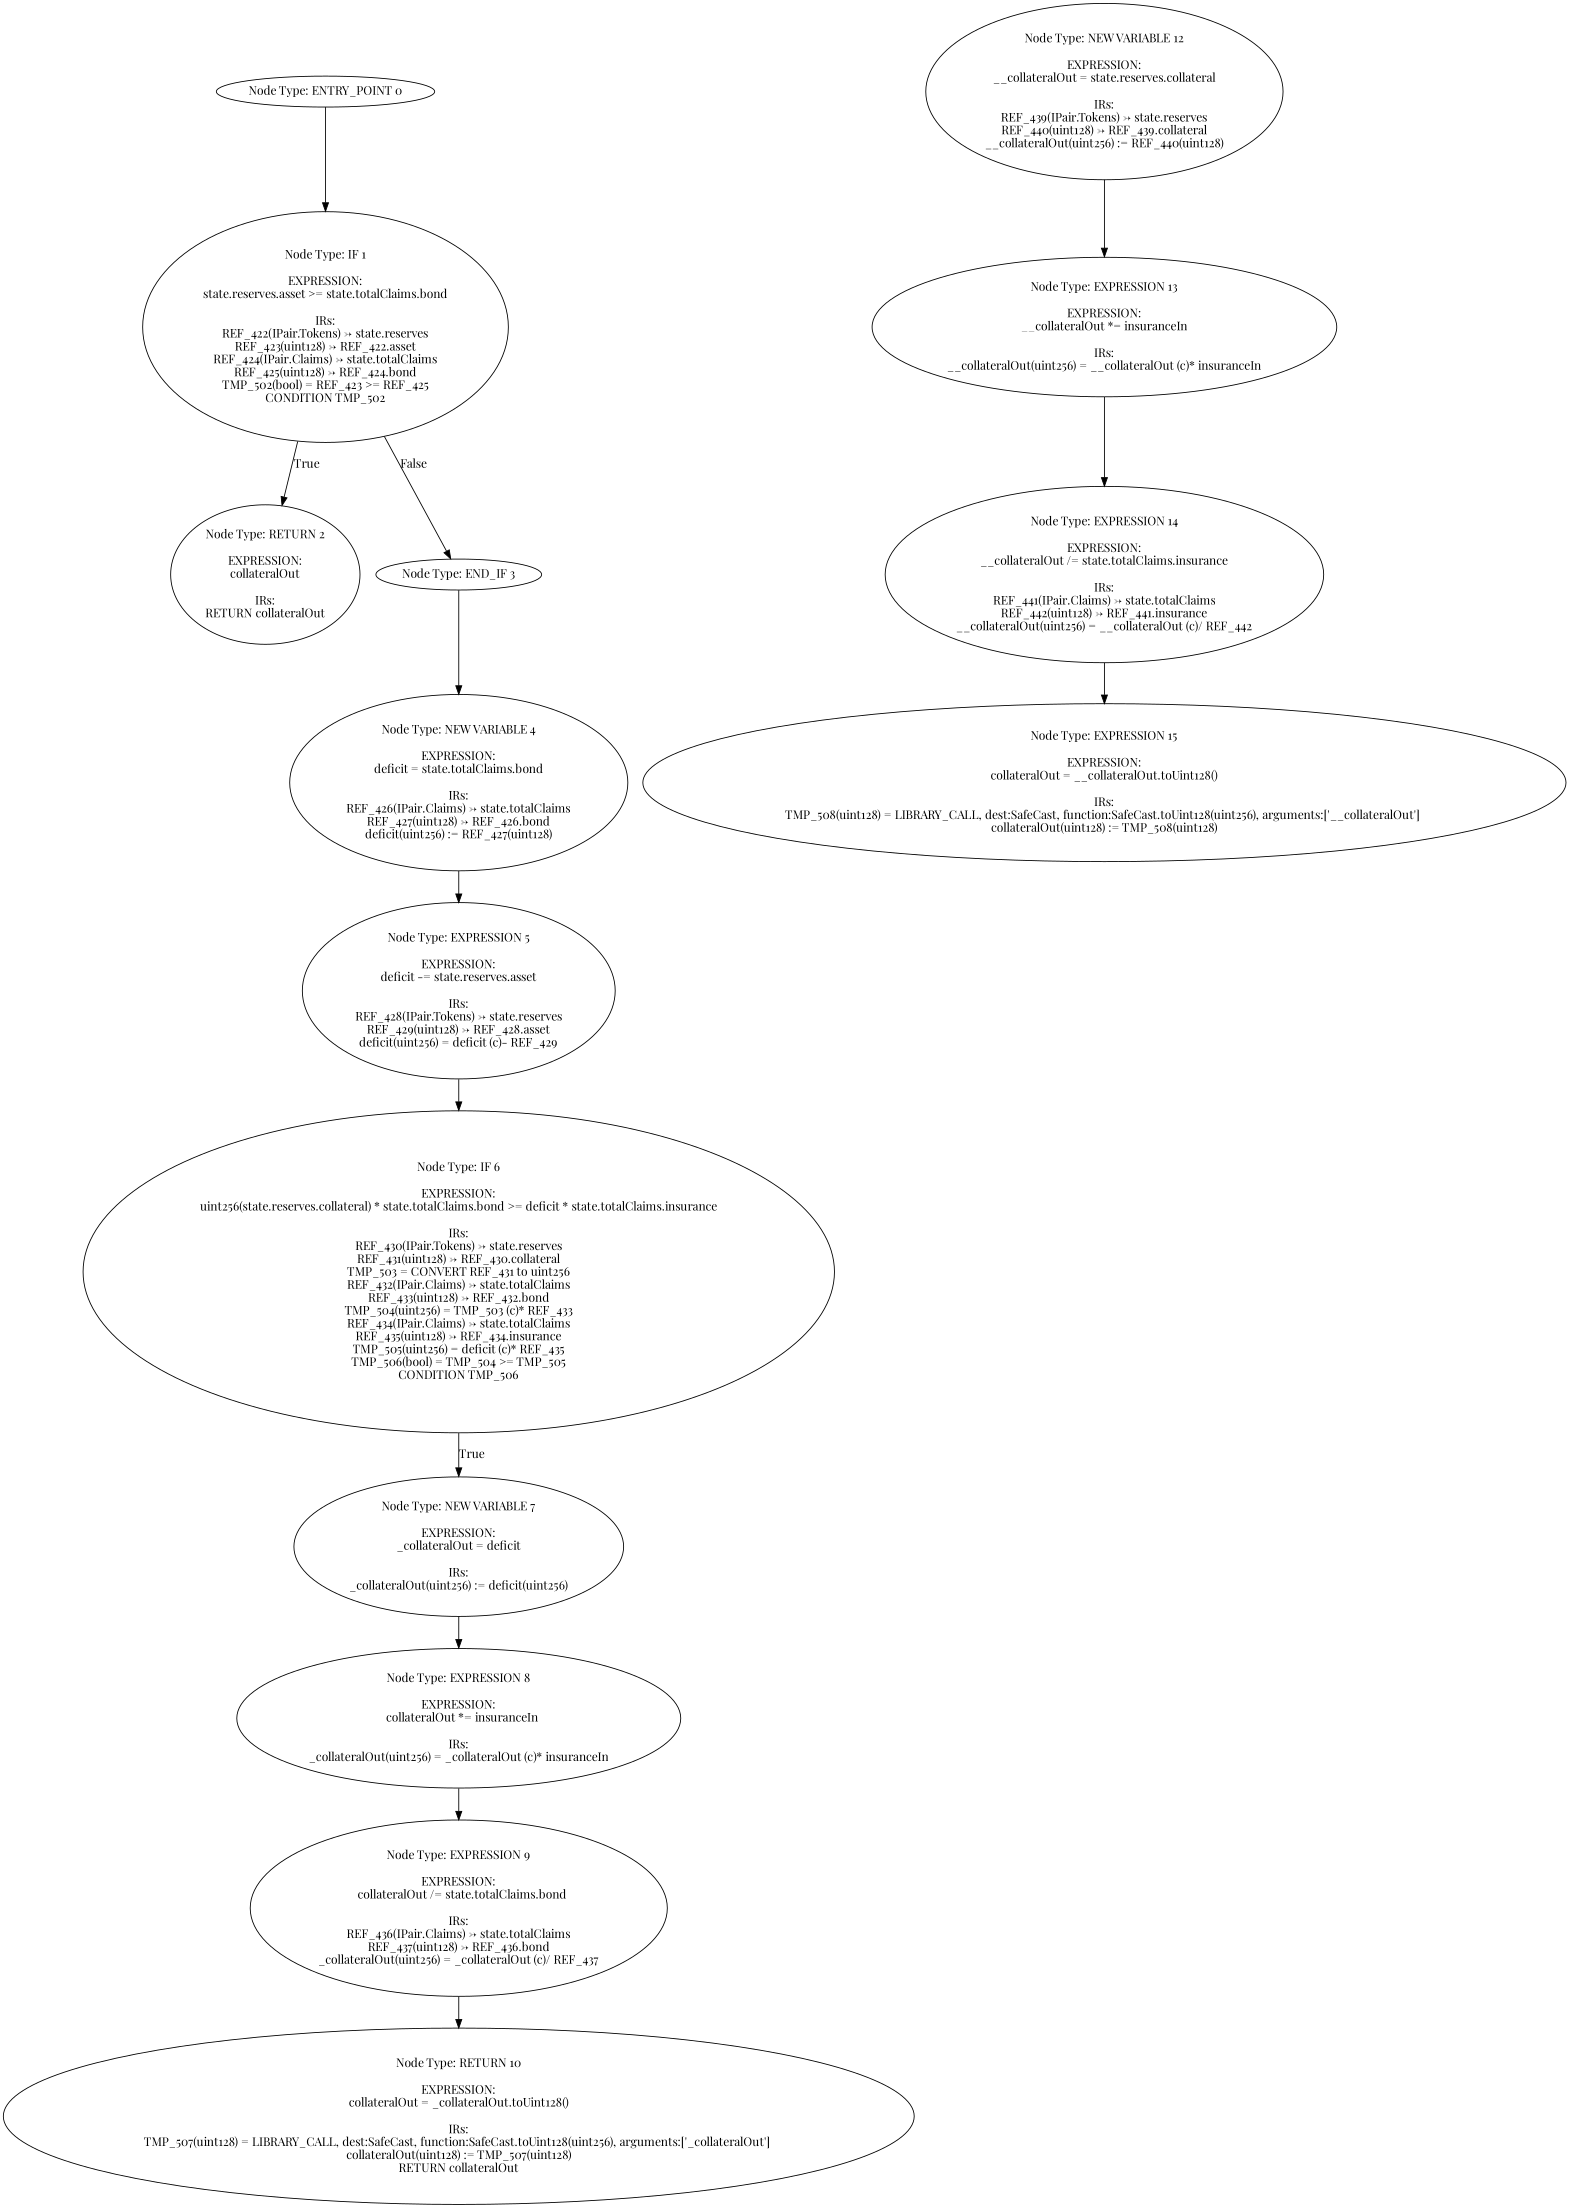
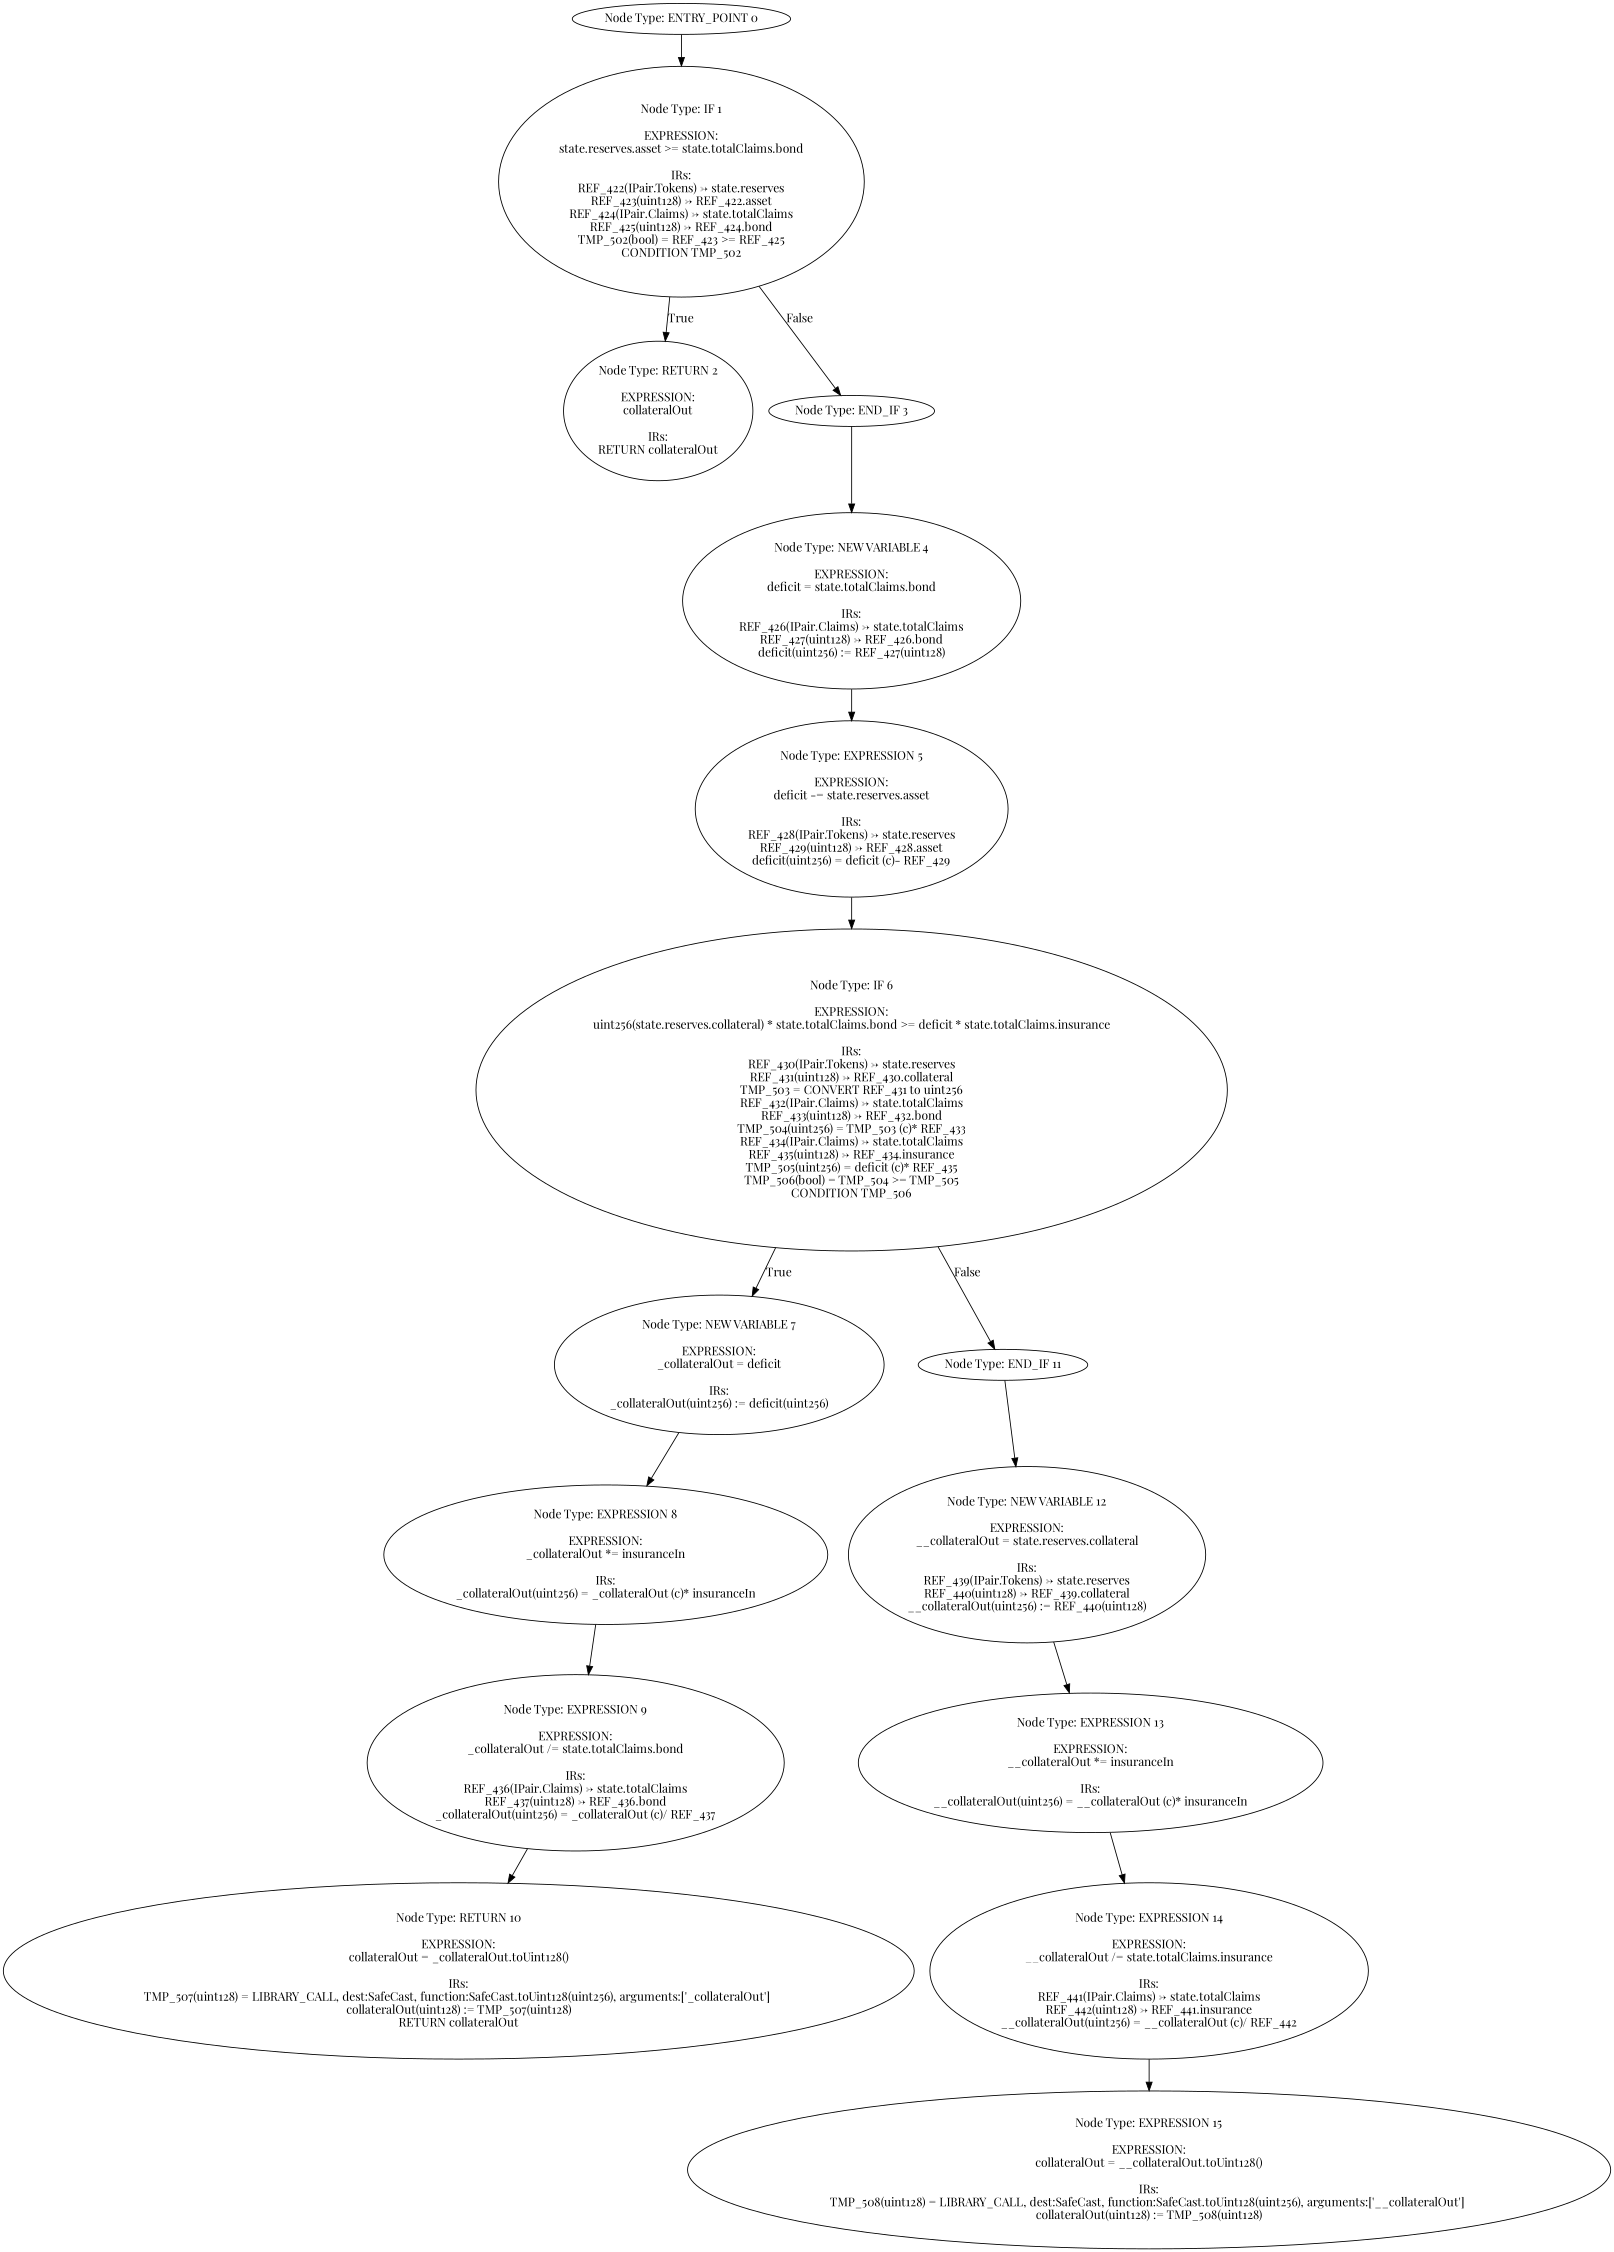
node "Node Type: END_IF 11": added
